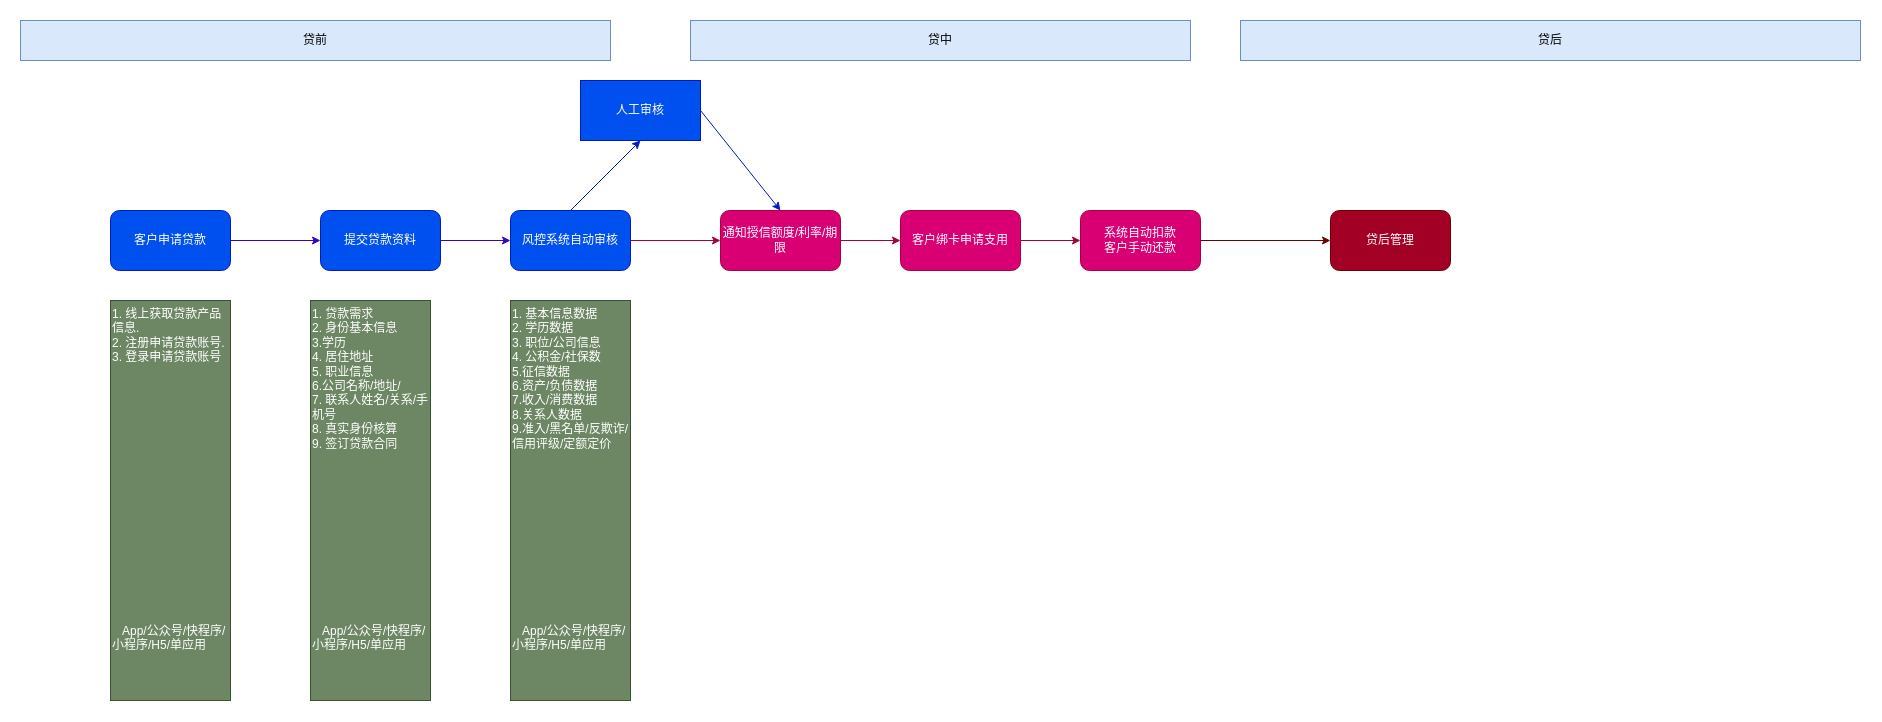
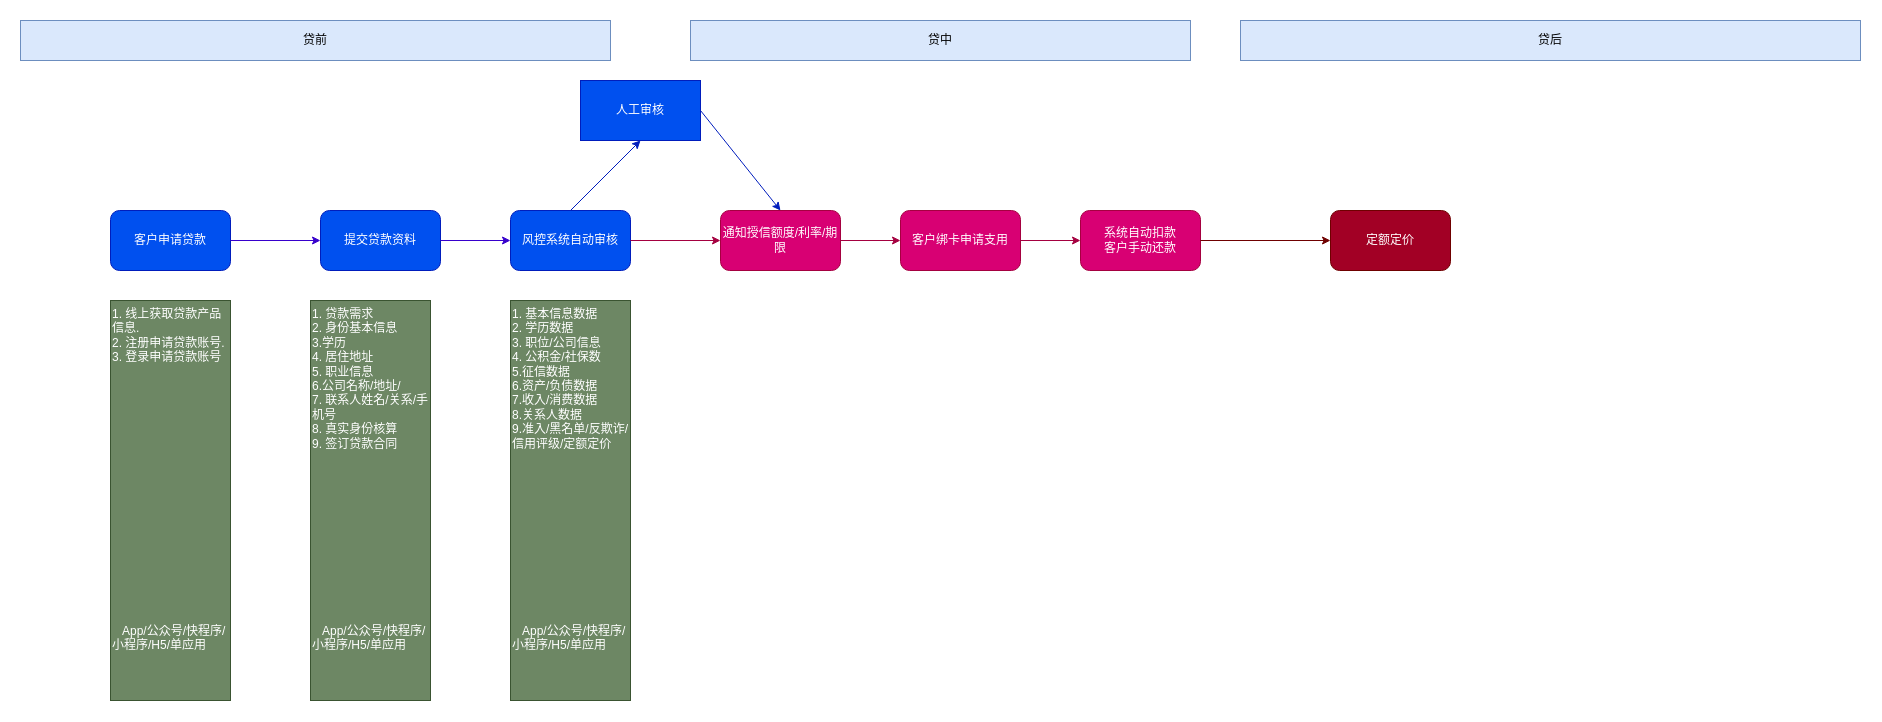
node "贷后管理": label "贷后管理" -> "定额定价"
